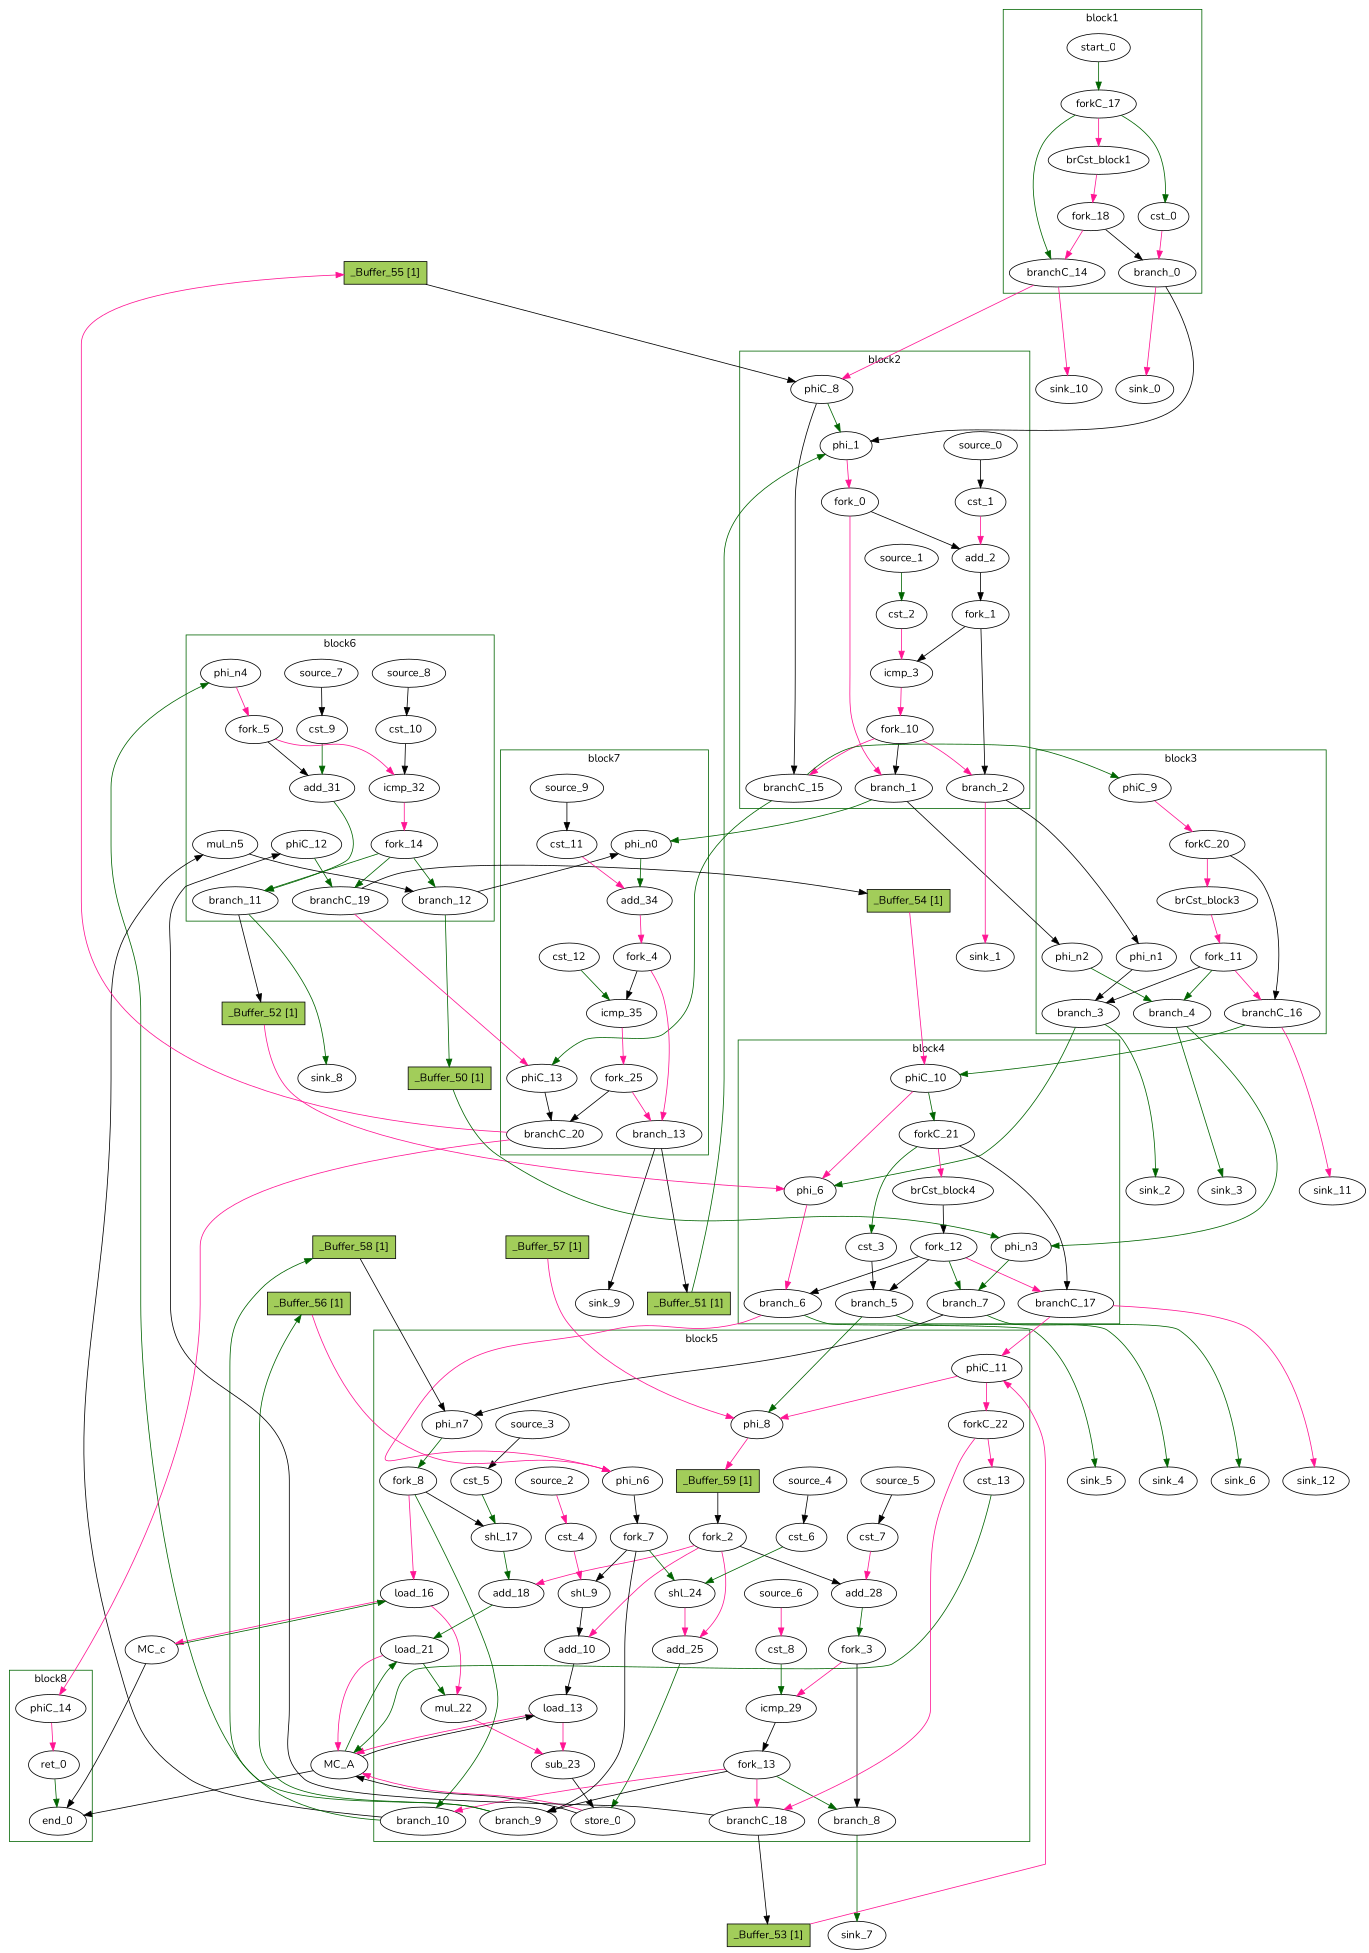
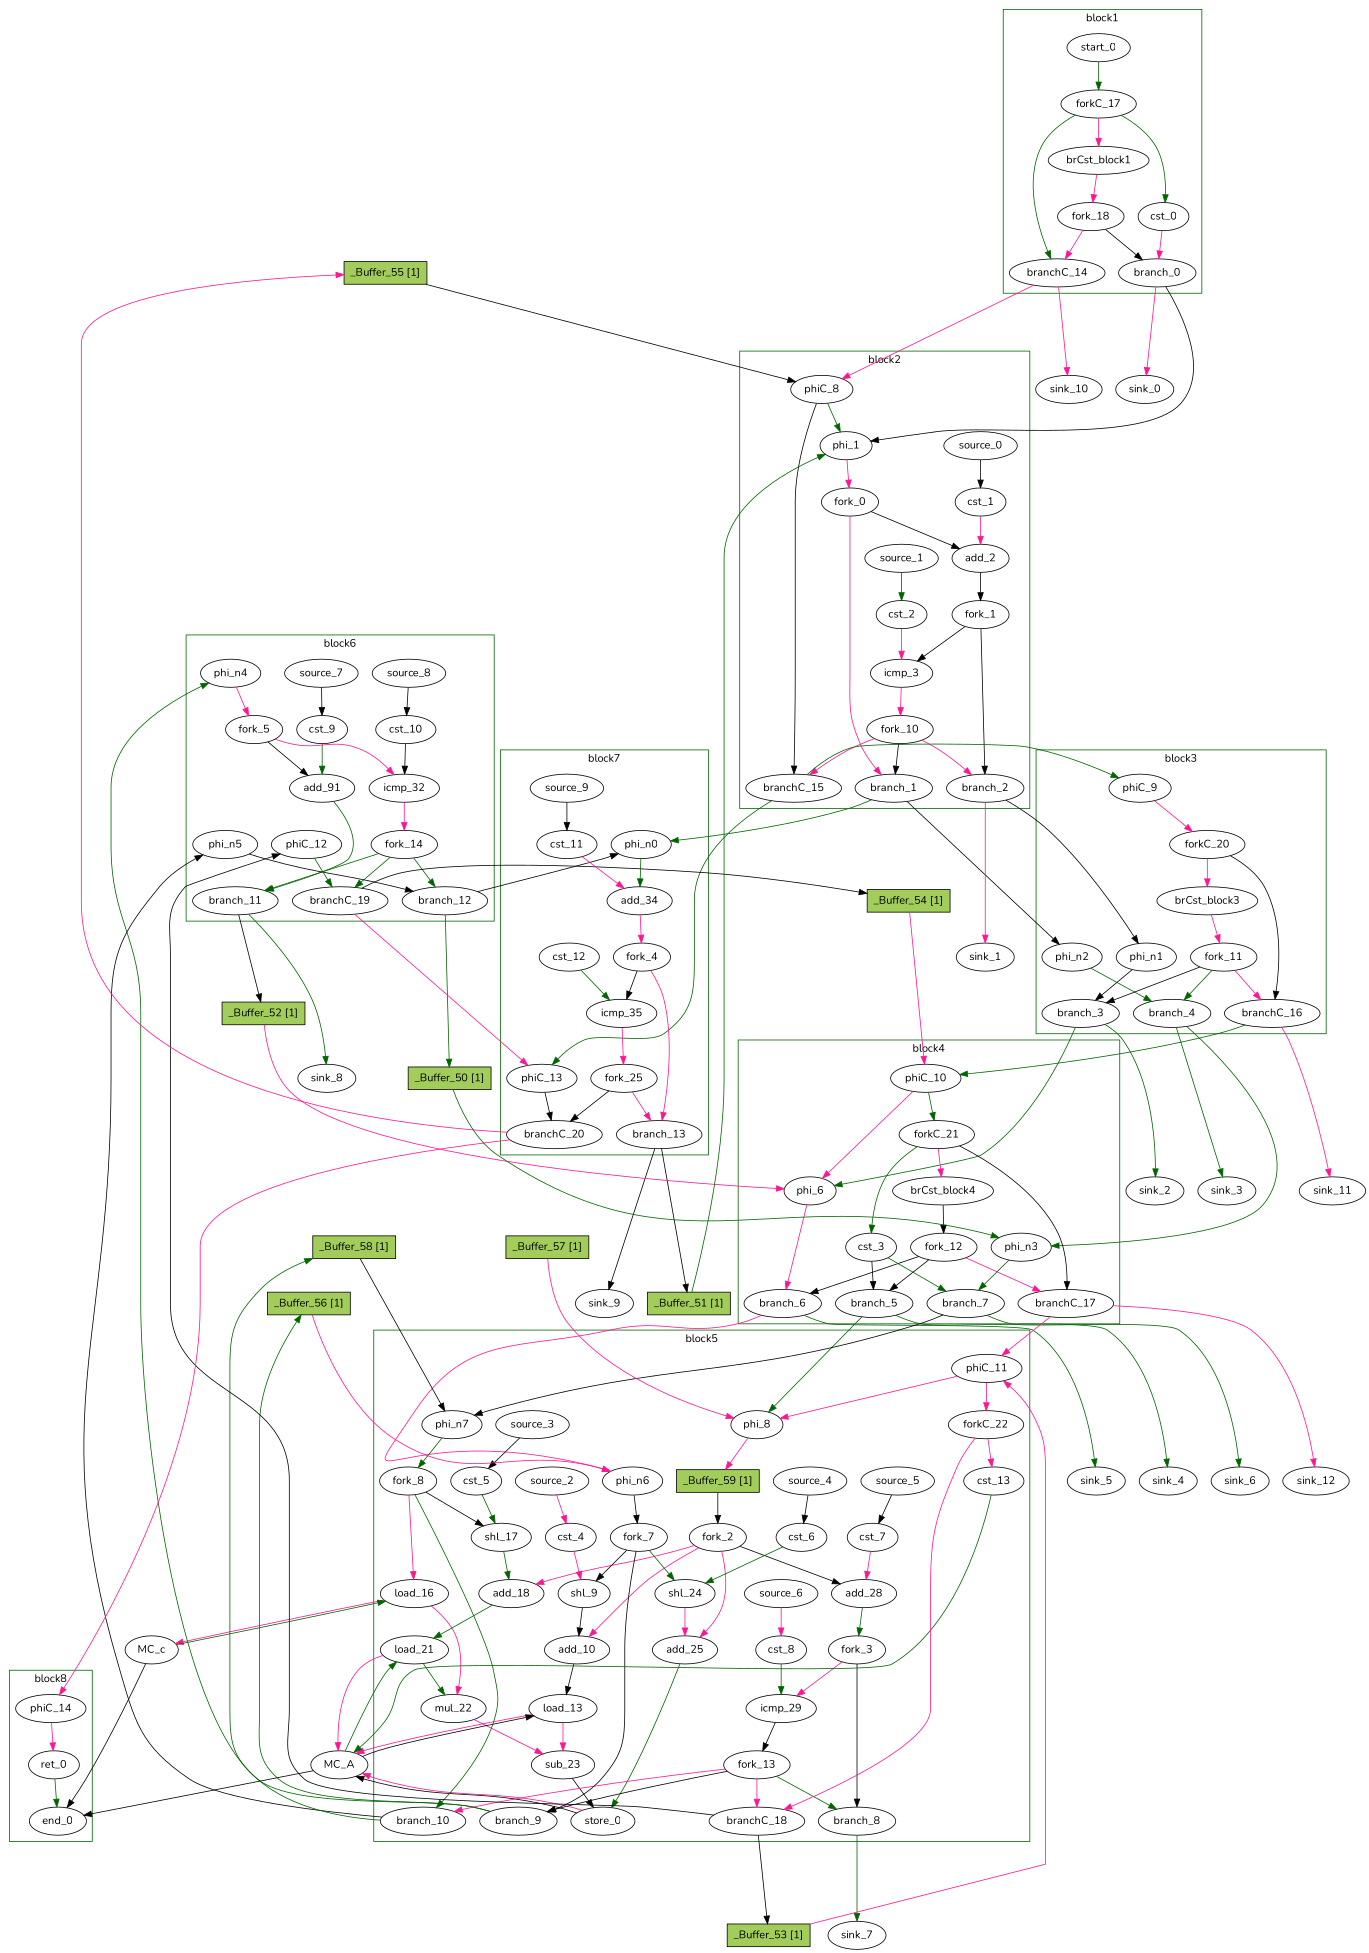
node "add_31": label "add_31" -> "add_91"
node "mul_n5": label "mul_n5" -> "phi_n5"
edge "fork_12" -> "branch_7": now "cst_3" -> "branch_7"
